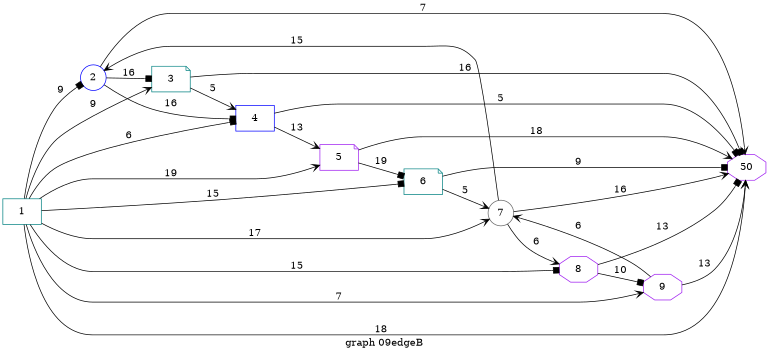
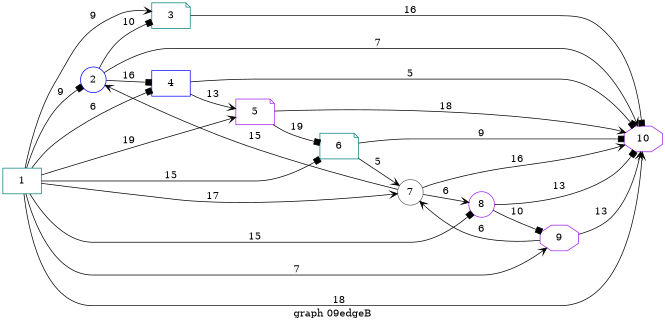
edge "2" -> "3": label " 16 " -> " 10 "
edge "3" -> "4": removed, label "5"
node "50": label "50" -> "10"
node "8": shape octagon -> circle
